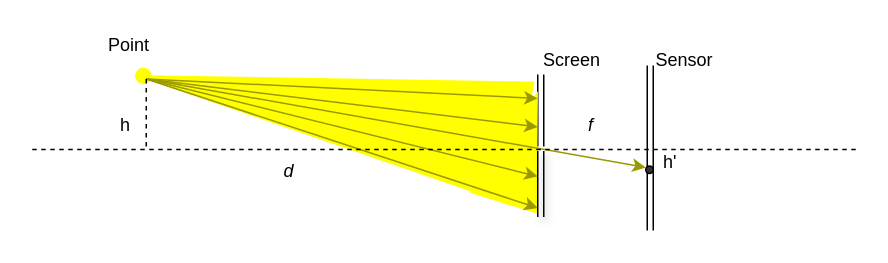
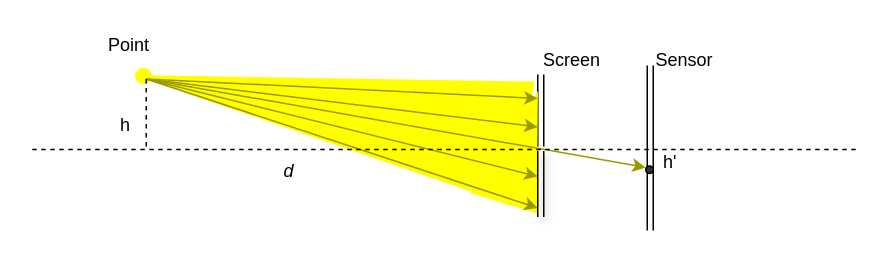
node "f": removed
